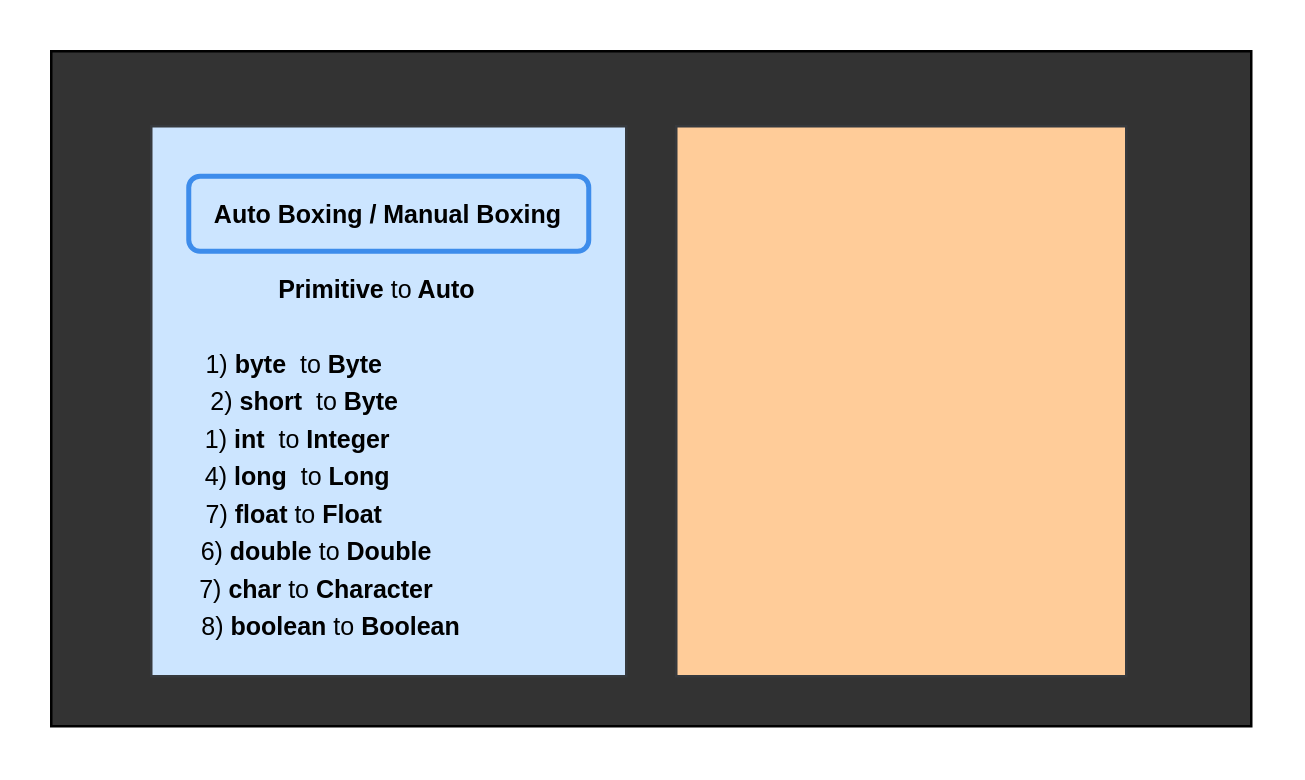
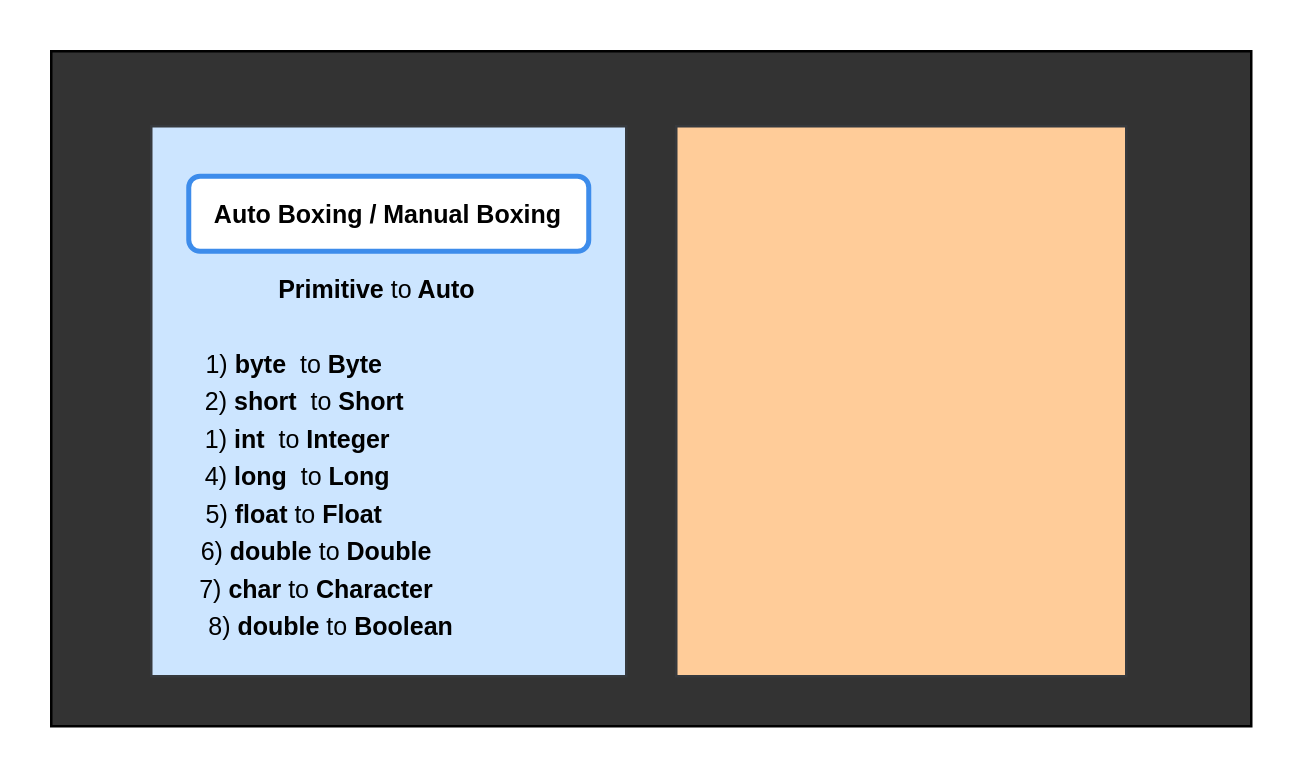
node "Auto Boxing / Manual Boxing": fillcolor #cce5ff -> #ffffff
node "2) short to Byte": label "2) short to Byte" -> "2) short to Short"
node "7) float to Float": label "7) float to Float" -> "5) float to Float"
node "8) boolean to Boolean": label "8) boolean to Boolean" -> "8) double to Boolean"
